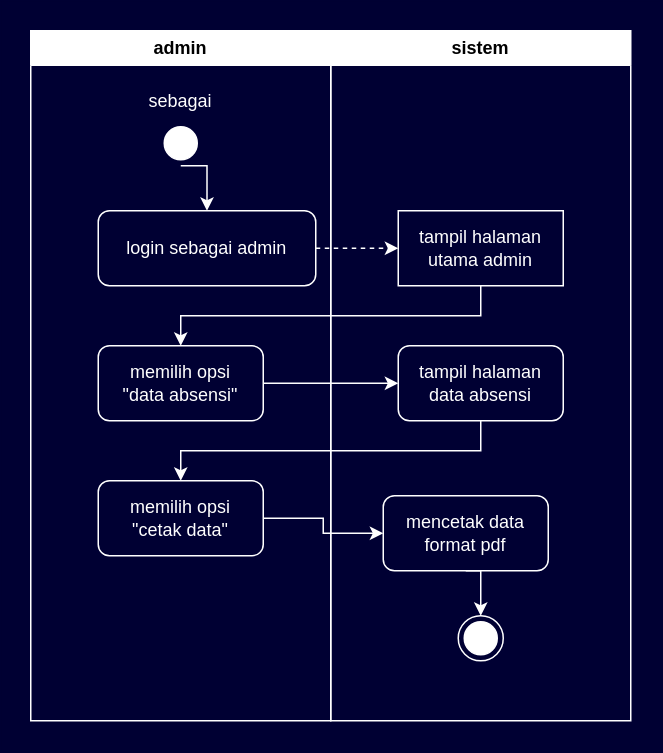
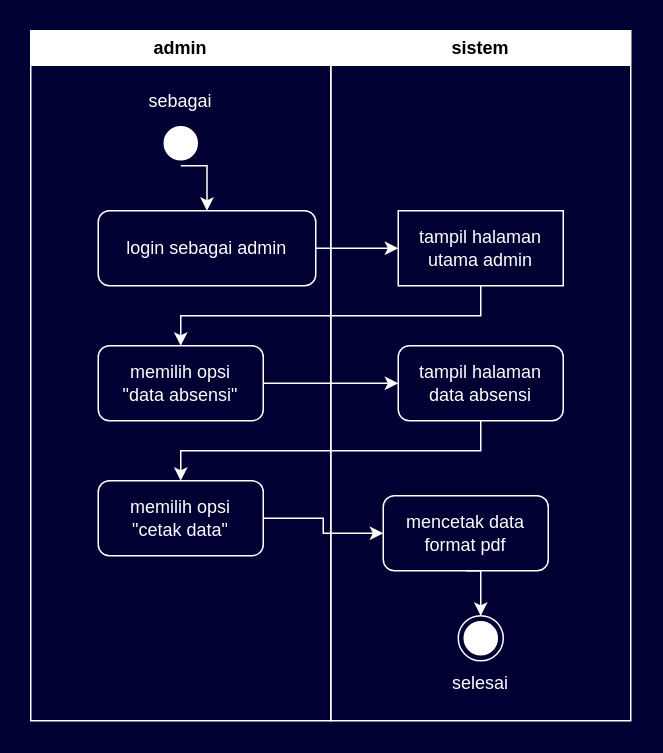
edge "login sebagai admin" -> "tampil halaman utama admin": style dashed -> solid
node "selesai": added
